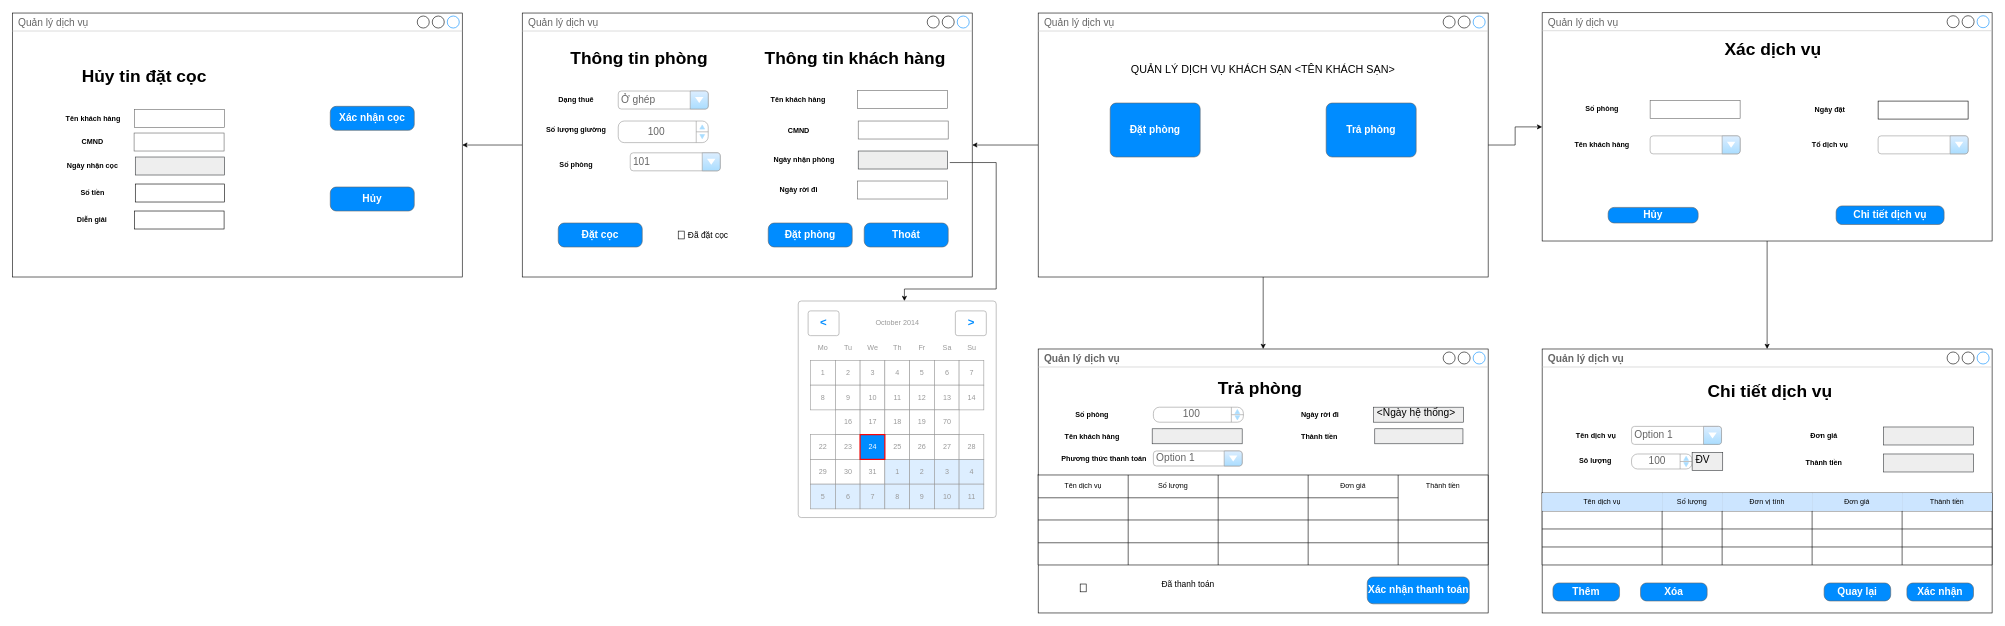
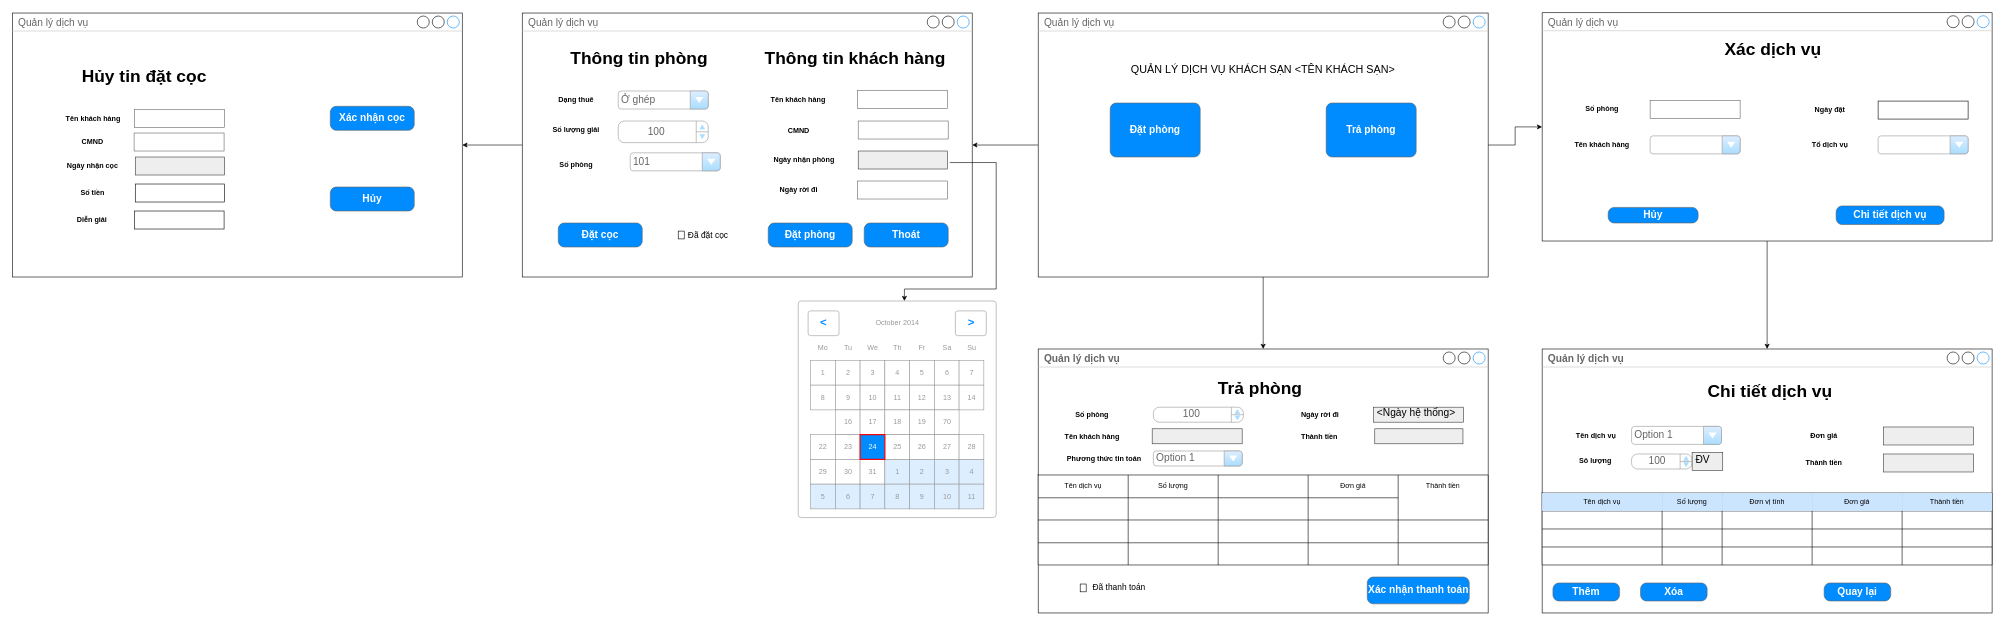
node "Số lượng giường": label "Số lượng giường" -> "Số lượng giải"
node "Phương thức thanh toán": label "Phương thức thanh toán" -> "Phương thức tin toán"
node "Đã thanh toán": moved (1188, 585) -> (1119, 588)
node "Xác nhận": removed
